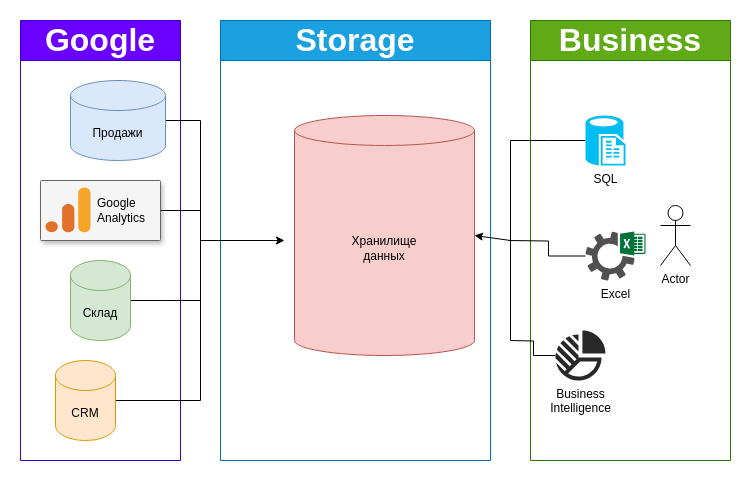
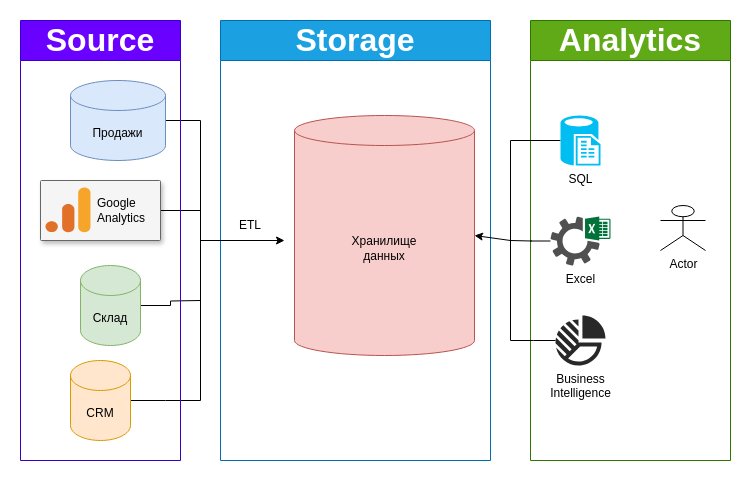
node "Google": label "Google" -> "Source"
node "Business": label "Business" -> "Analytics"
node "SQL": moved (606, 141) -> (581, 141)
node "ETL": added
node "Actor": size 30x60 -> 45x45
node "Excel": moved (616, 256) -> (581, 241)
node "Склад": moved (101, 301) -> (111, 306)
node "Business Intelligence": moved (581, 356) -> (581, 341)
node "CRM": moved (86, 401) -> (101, 401)
